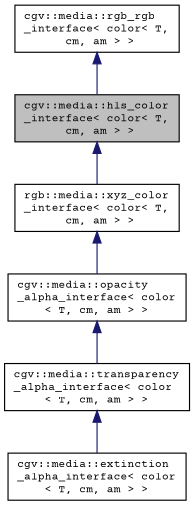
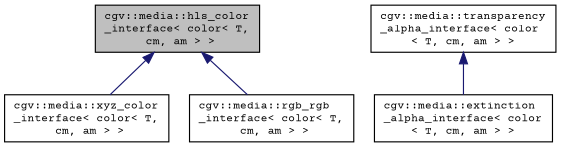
edge "cgv::media::hls_color _interface< color< T, cm, am > >" -> "cgv::media::rgb_rgb _interface< color< T, cm, am > >": reversed
node "rgb::media::xyz_color _interface< color< T, cm, am > >": label "rgb::media::xyz_color _interface< color< T, cm, am > >" -> "cgv::media::xyz_color _interface< color< T, cm, am > >"
node "cgv::media::opacity _alpha_interface< color < T, cm, am > >": removed
